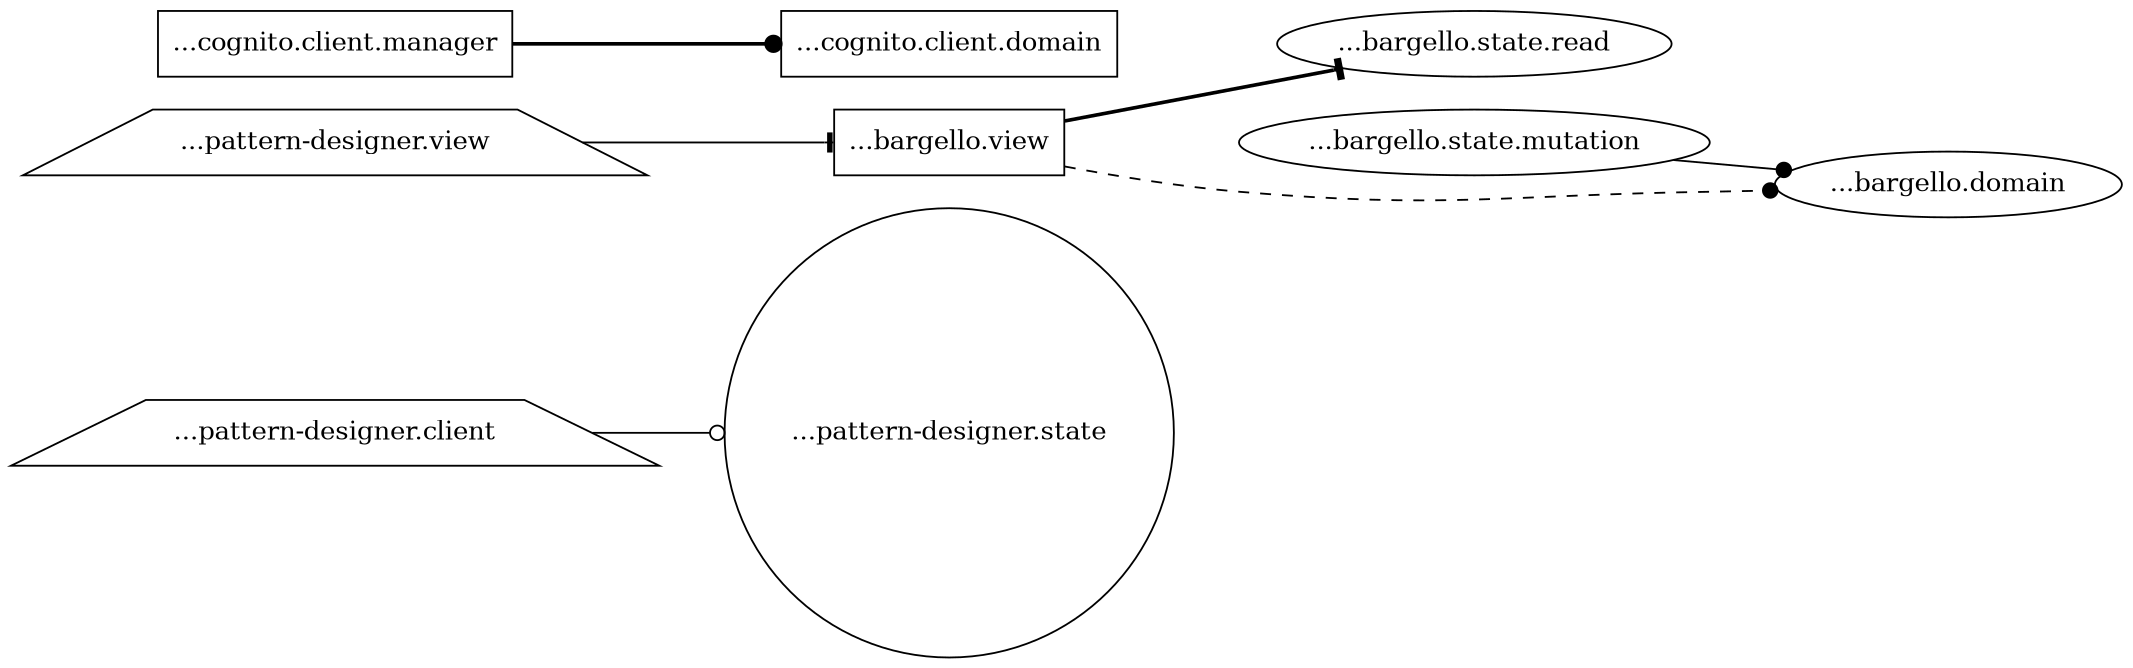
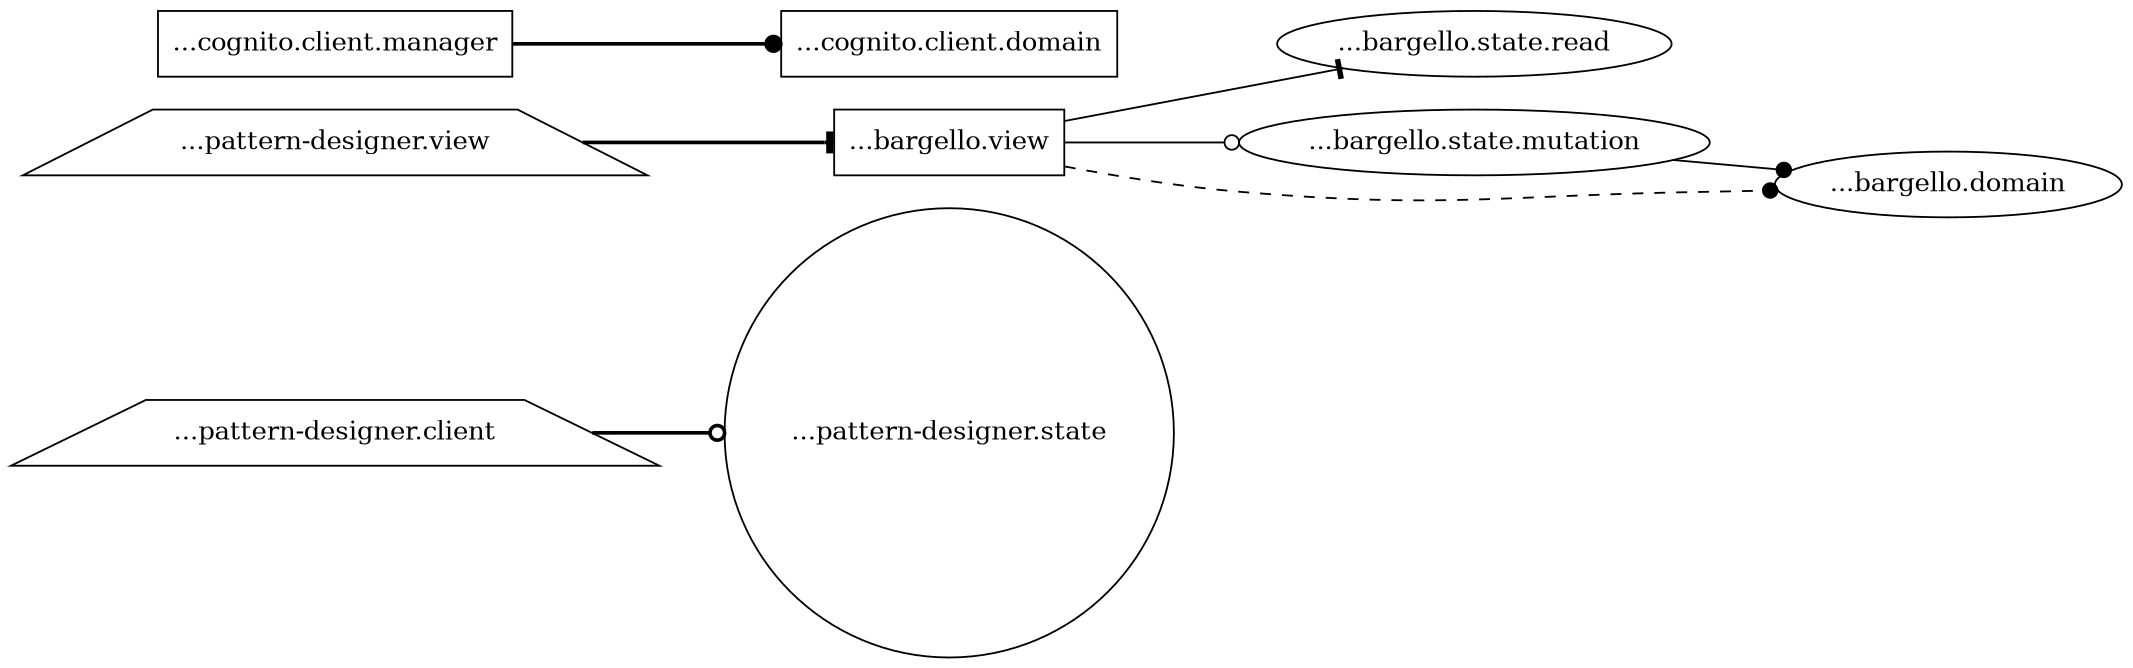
edge "...bargello.view" -> "...bargello.state.read": style bold -> solid
edge "...pattern-designer.view" -> "...bargello.view": style solid -> bold
edge "...bargello.view" -> "...bargello.state.mutation": added
edge "...pattern-designer.client" -> "...pattern-designer.state": style solid -> bold
